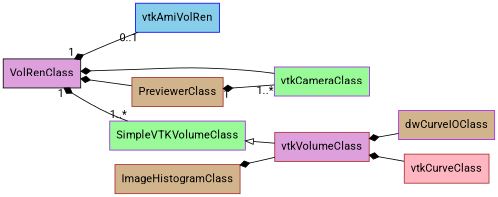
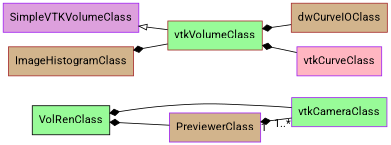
node "vtkAmiVolRen": removed
node "VolRenClass": fillcolor plum -> palegreen
node "PreviewerClass": color brown -> purple
edge "SimpleVTKVolumeClass" -> "VolRenClass": removed
node "dwCurveIOClass": color purple -> brown
node "SimpleVTKVolumeClass": fillcolor palegreen -> plum
node "vtkVolumeClass": fillcolor plum -> palegreen
node "vtkCurveClass": color brown -> purple
